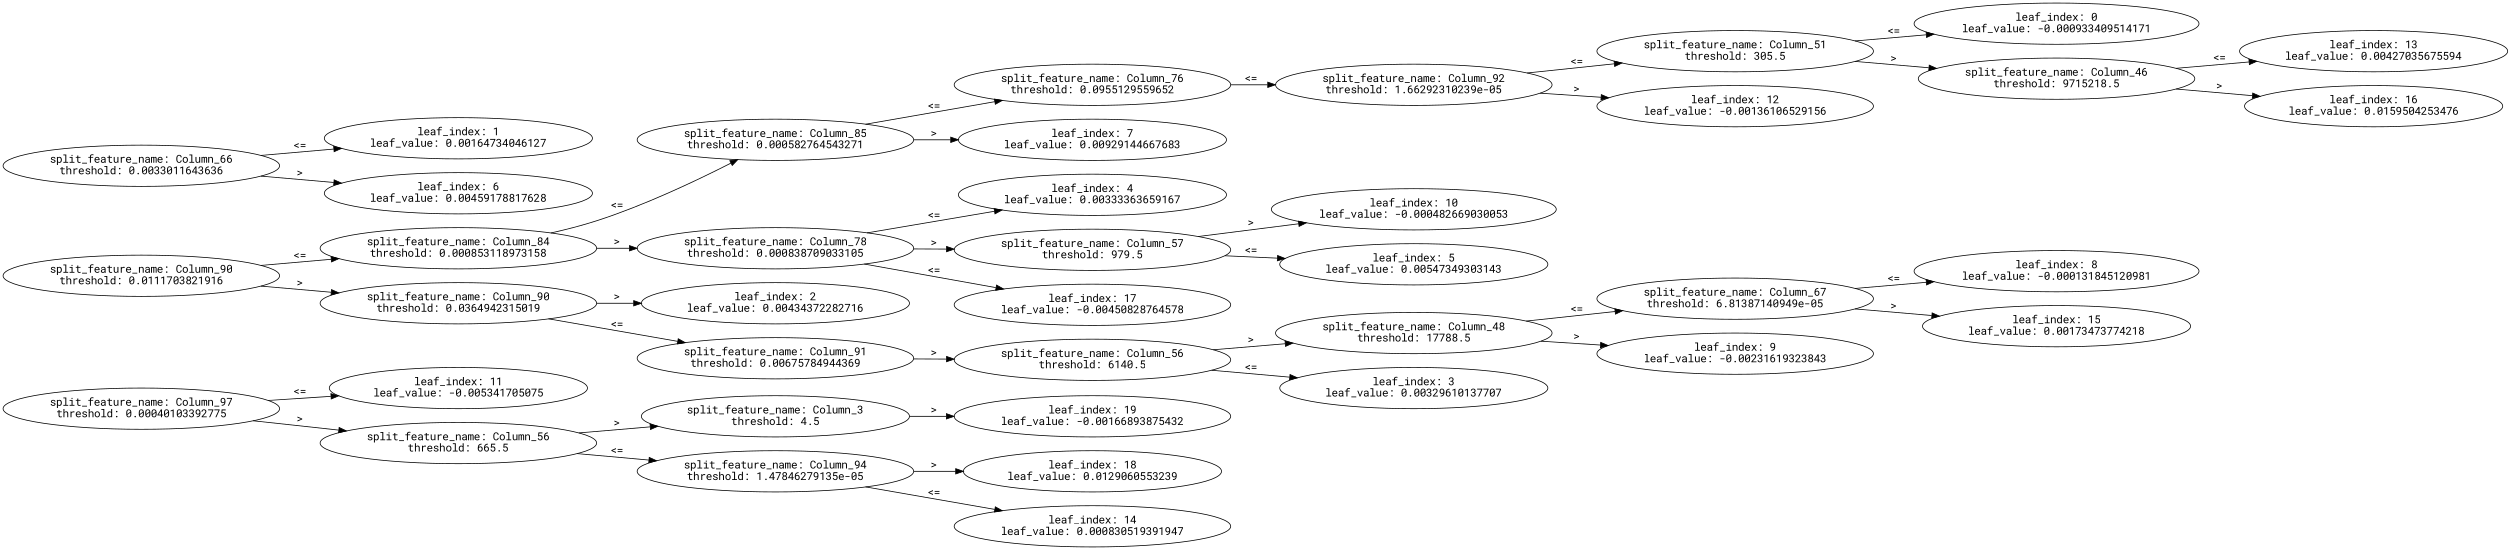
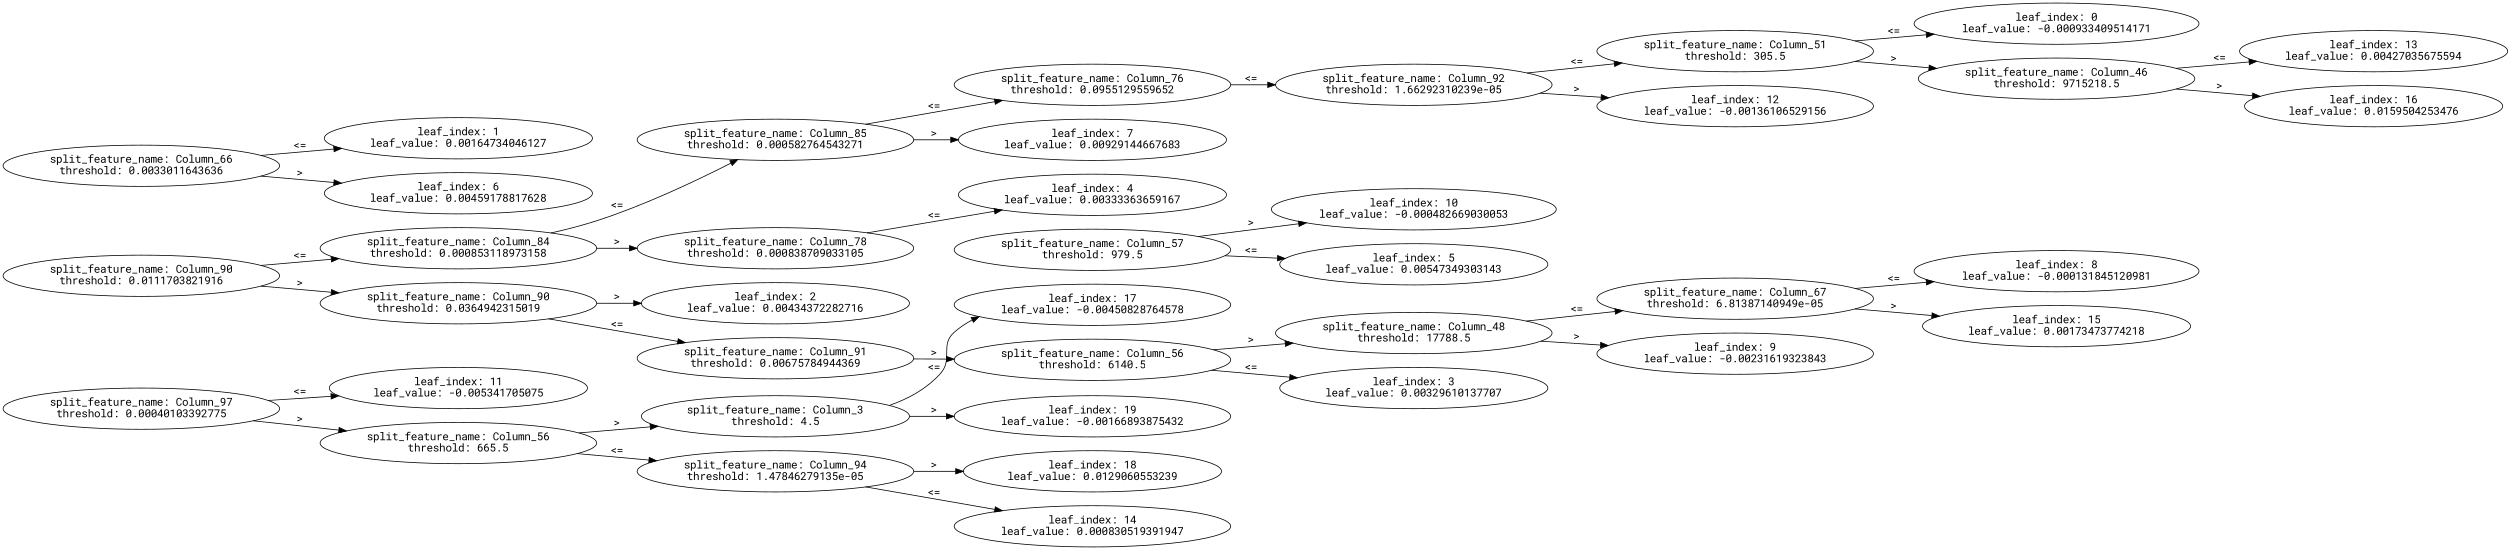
edge "split_feature_name: Column_78 threshold: 0.000838709033105" -> "split_feature_name: Column_57 threshold: 979.5": removed, label ">"
edge "split_feature_name: Column_78 threshold: 0.000838709033105" -> "leaf_index: 17 leaf_value: -0.00450828764578": now "split_feature_name: Column_3 threshold: 4.5" -> "leaf_index: 17 leaf_value: -0.00450828764578"
